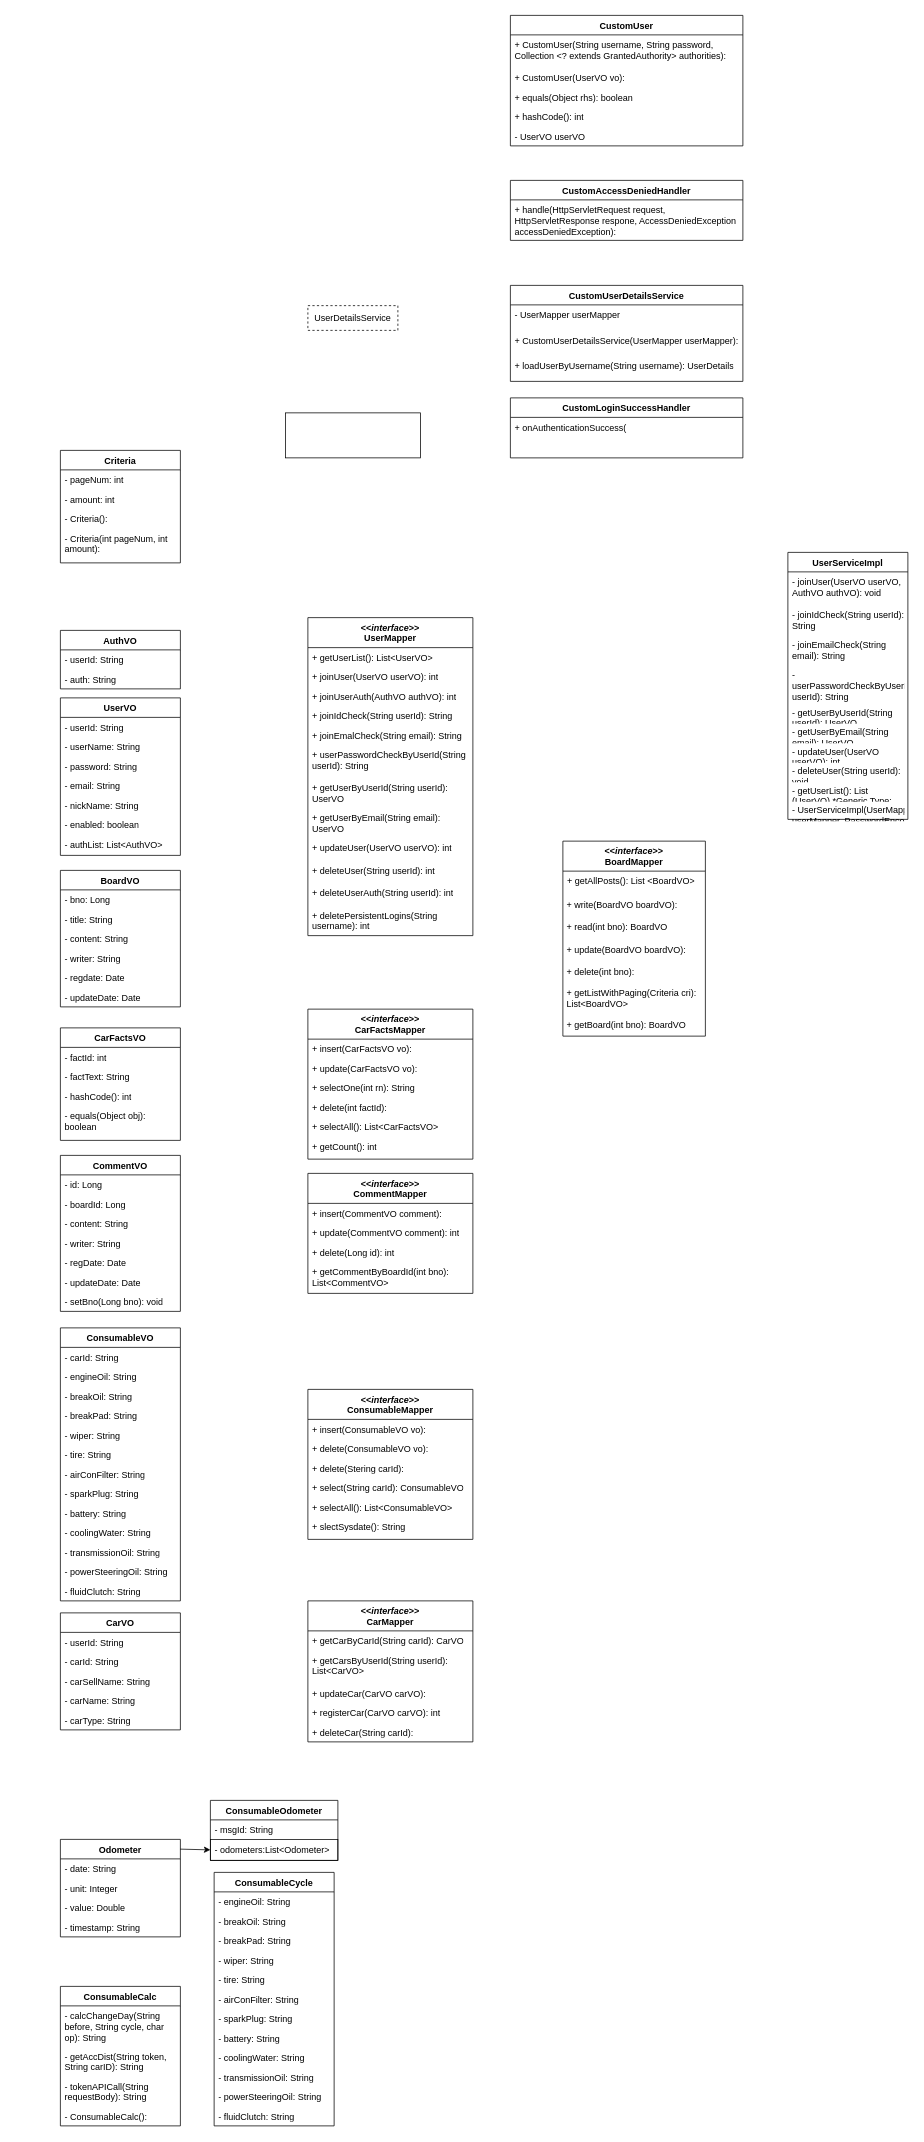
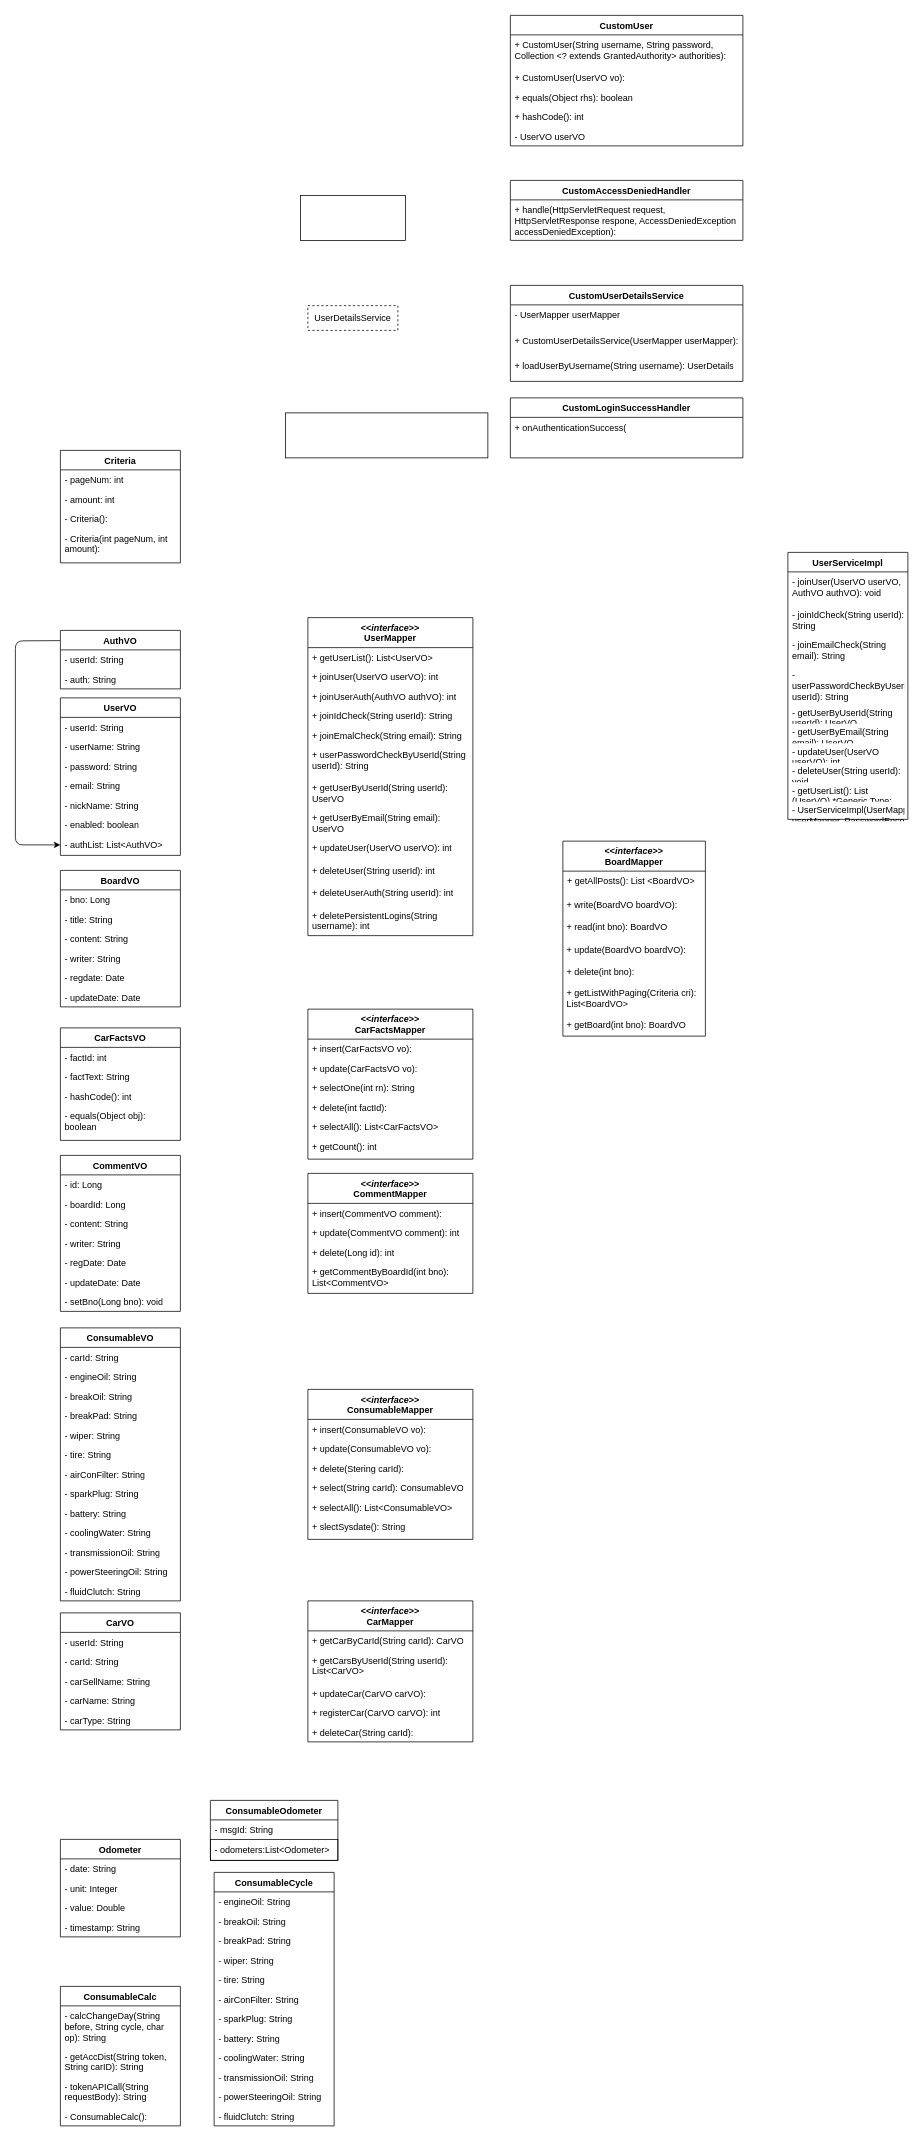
node "AccessDeniedHandler": added
node "AuthenticationSuccessHandler": size 135x45 -> 203x45
edge "AuthVO" -> "- authList: List<AuthVO>": added
node "+ delete(ConsumableVO vo):": label "+ delete(ConsumableVO vo):" -> "+ update(ConsumableVO vo):"
edge "Odometer" -> "- odometers:List<Odometer>": removed
